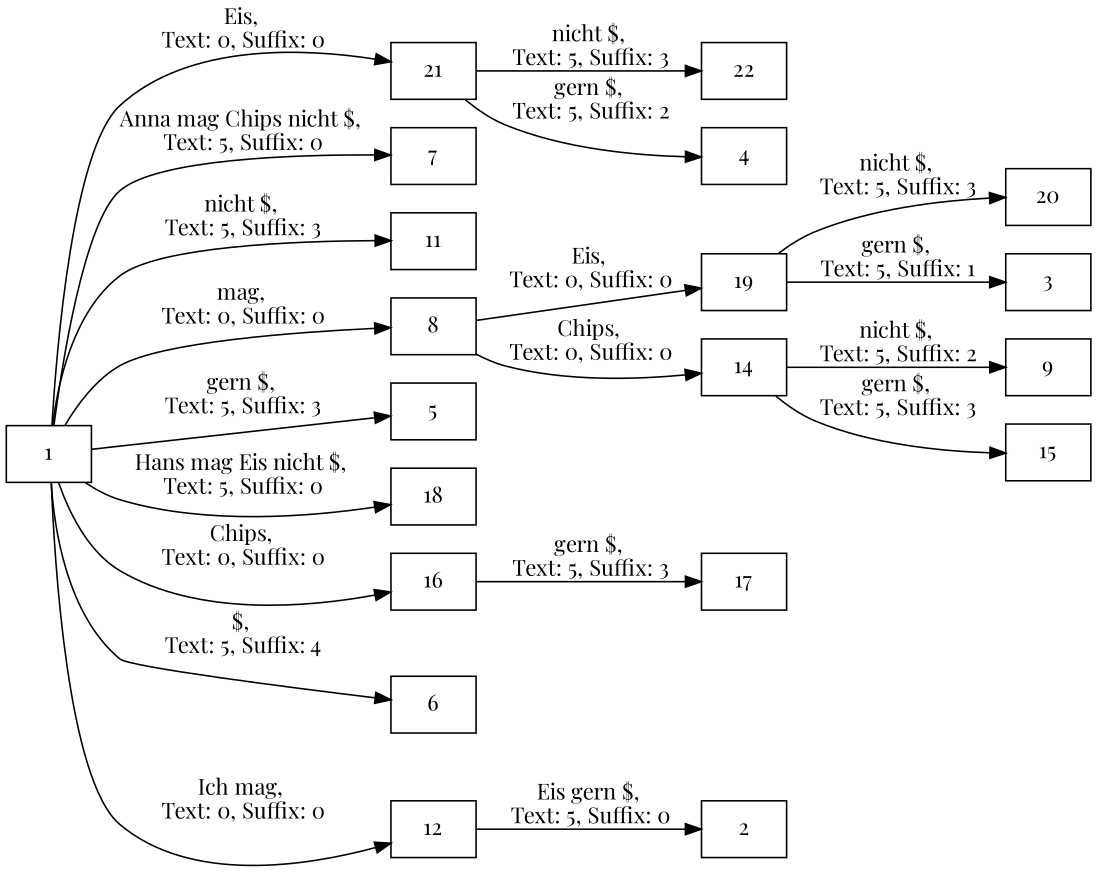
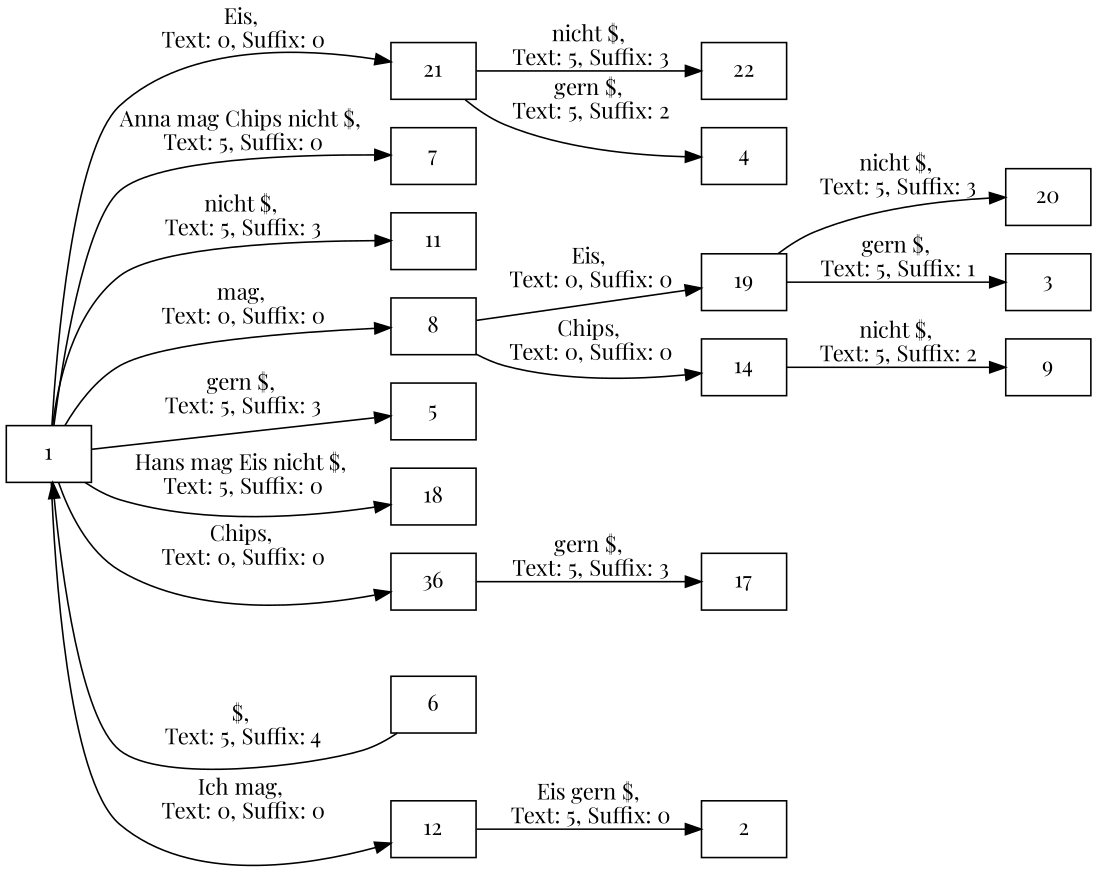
node "15": removed
node "16": label "16" -> "36"
edge "1" -> "6": reversed
